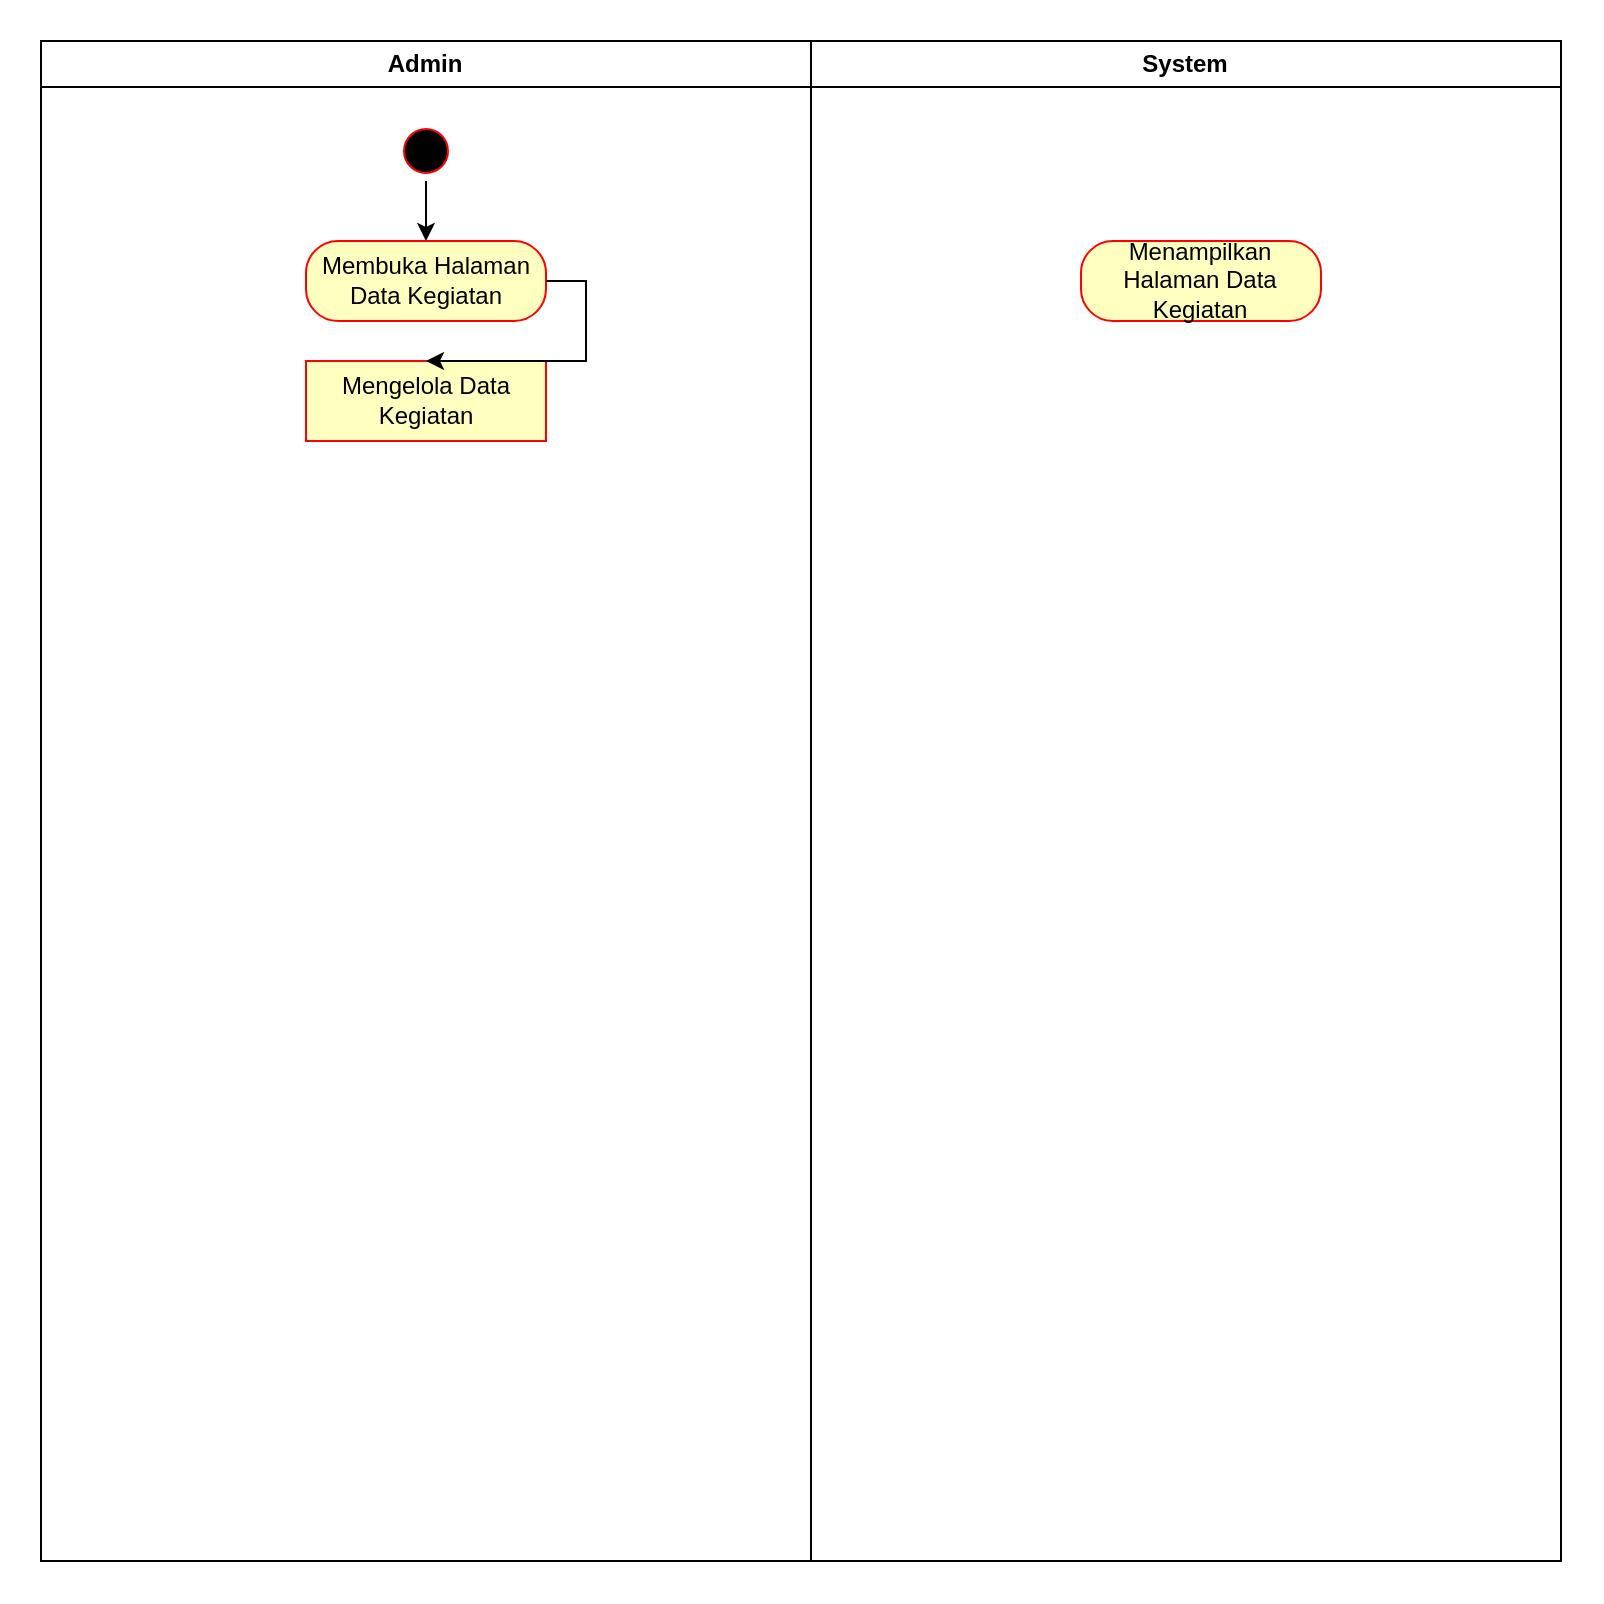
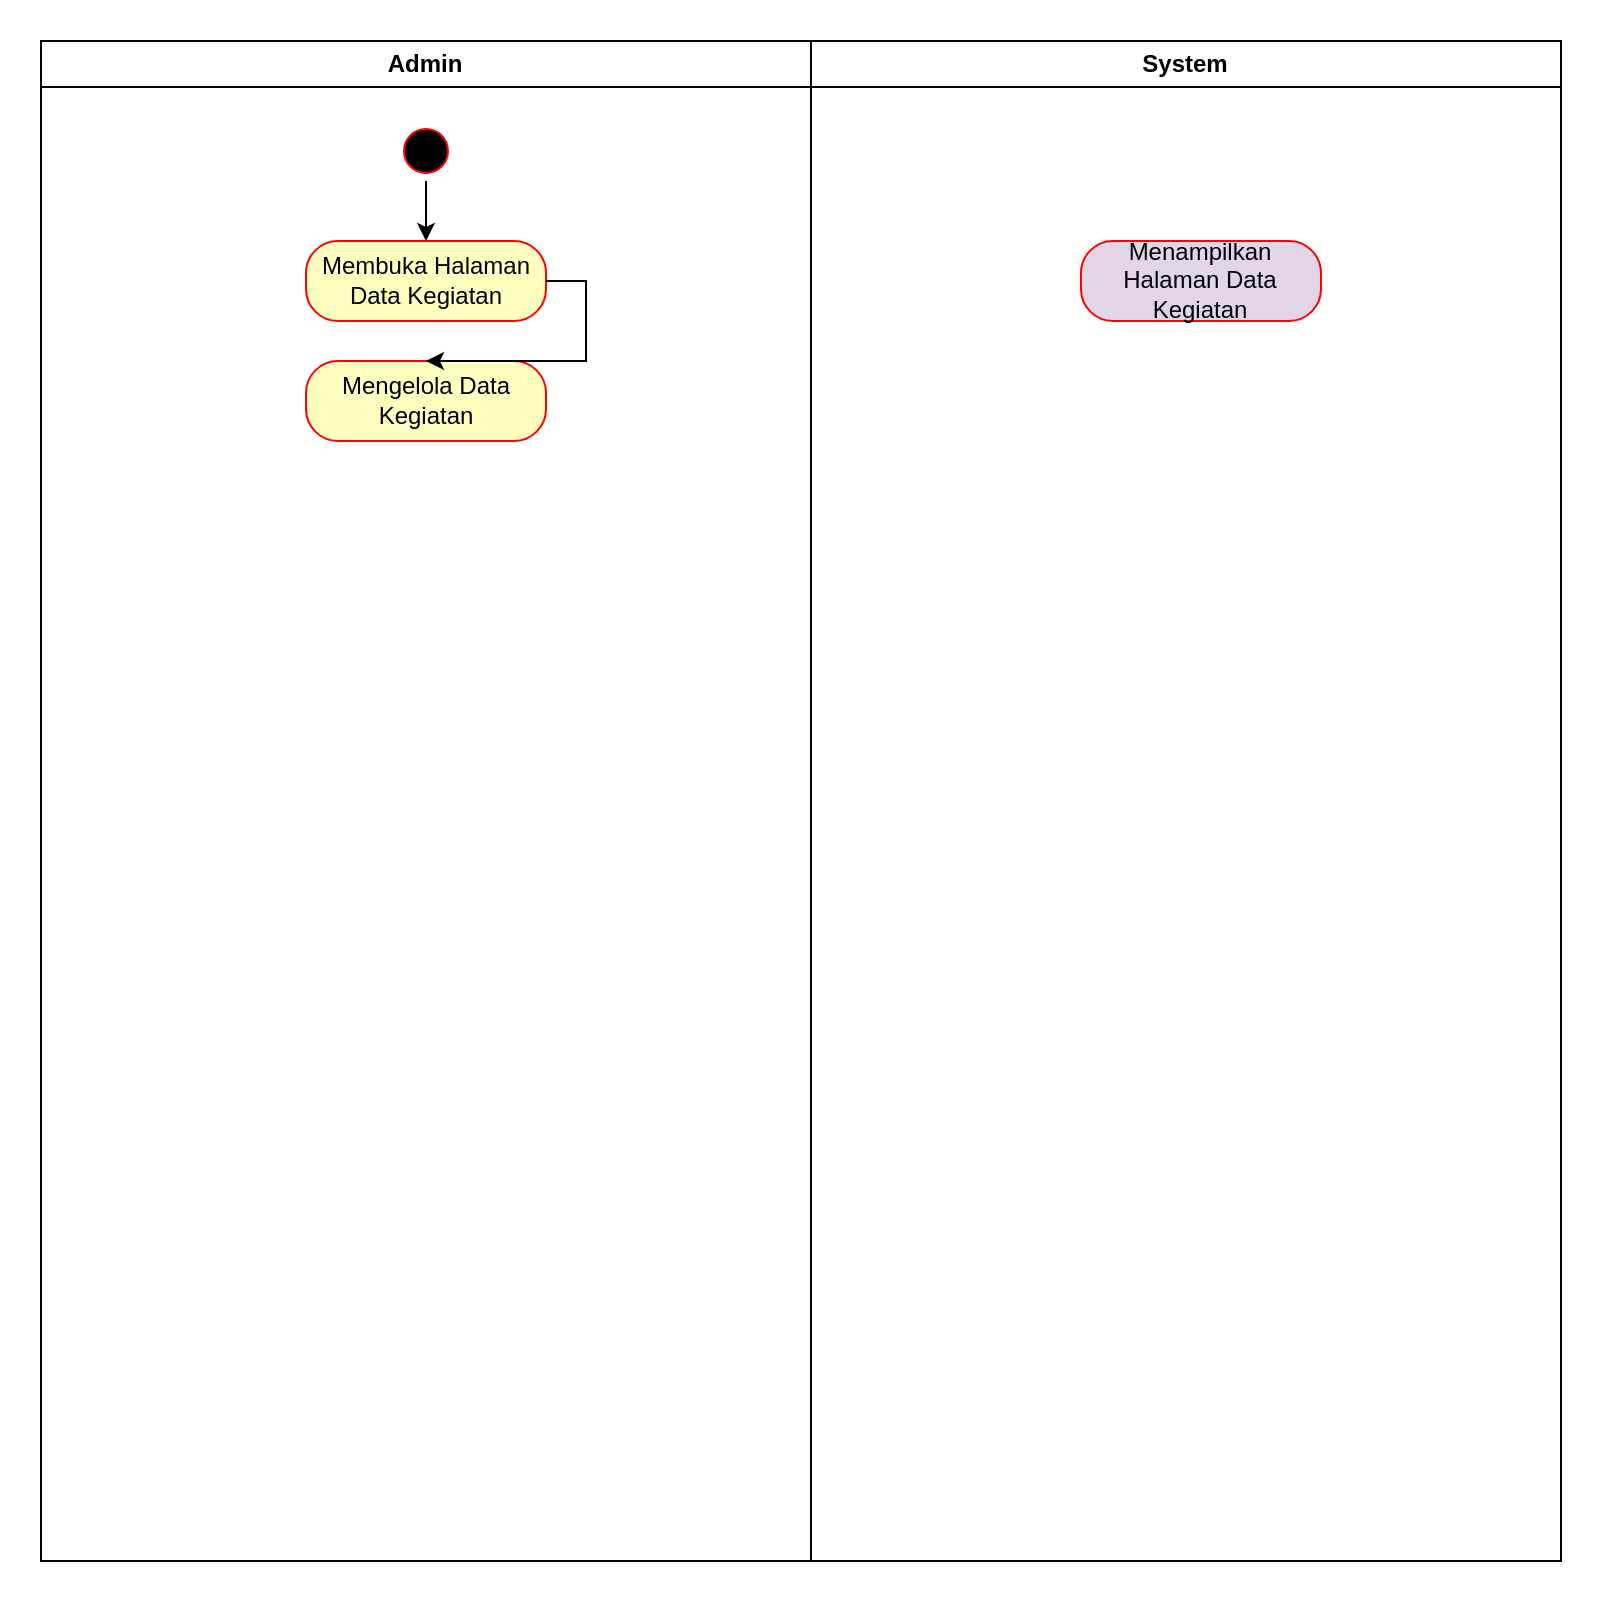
node "Menampilkan Halaman Data Kegiatan": fillcolor #ffffc0 -> #e1d5e7
node "Mengelola Data Kegiatan": shape rectangle -> rounded rectangle
